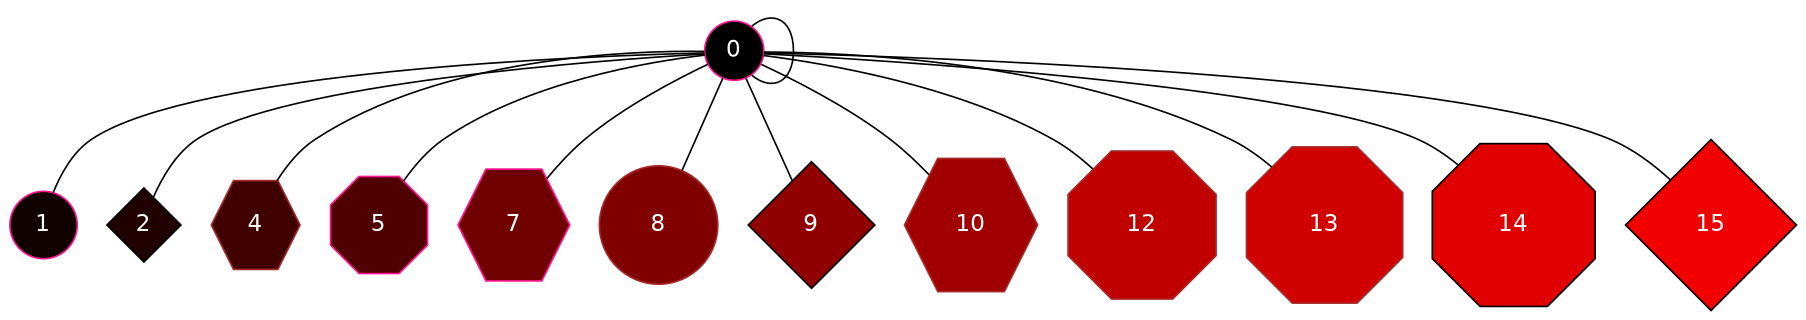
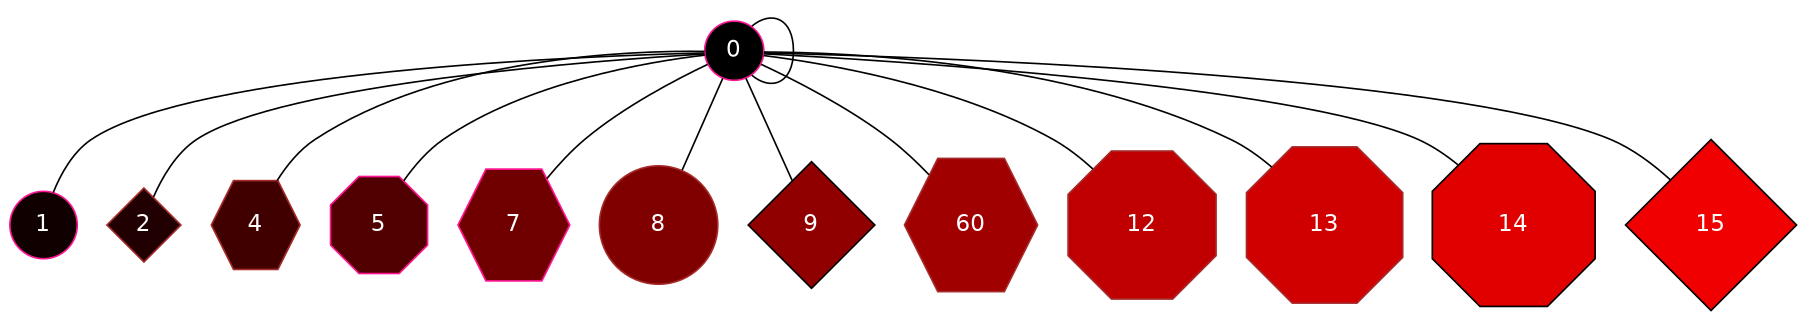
node "2": color black -> brown
node "10": label "10" -> "60"
